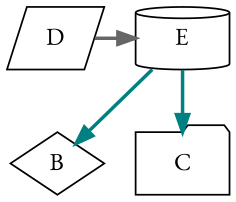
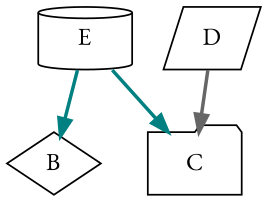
edge "D" -> "E": now "D" -> "C"
